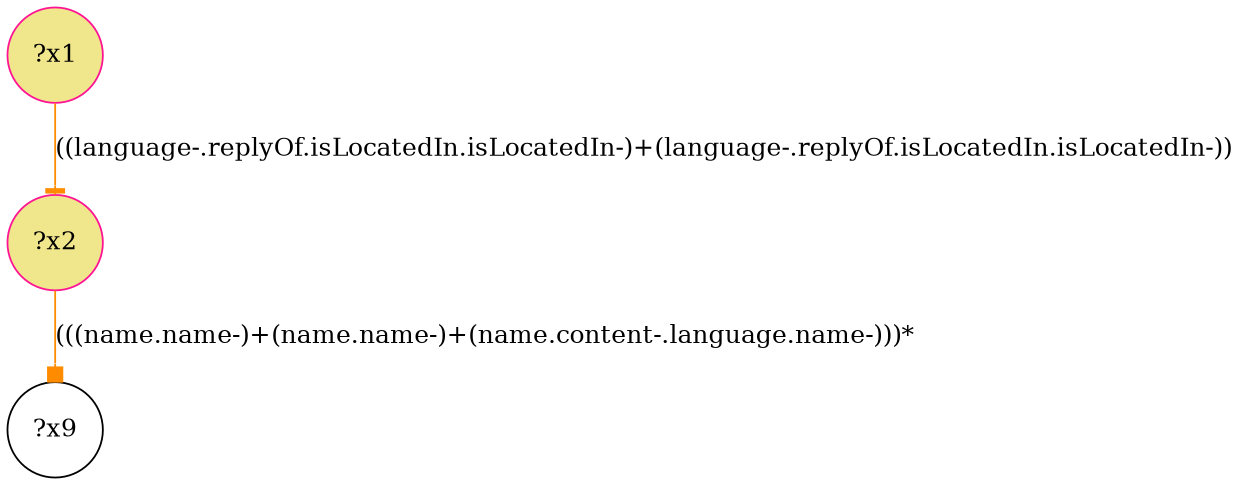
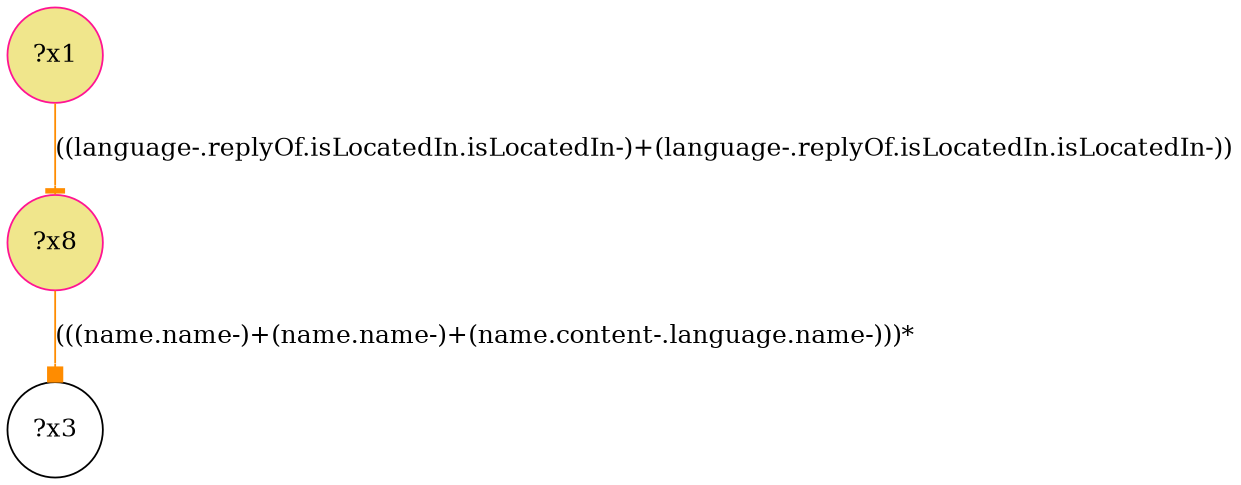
node "?x2": label "?x2" -> "?x8"
node "?x9": label "?x9" -> "?x3"
